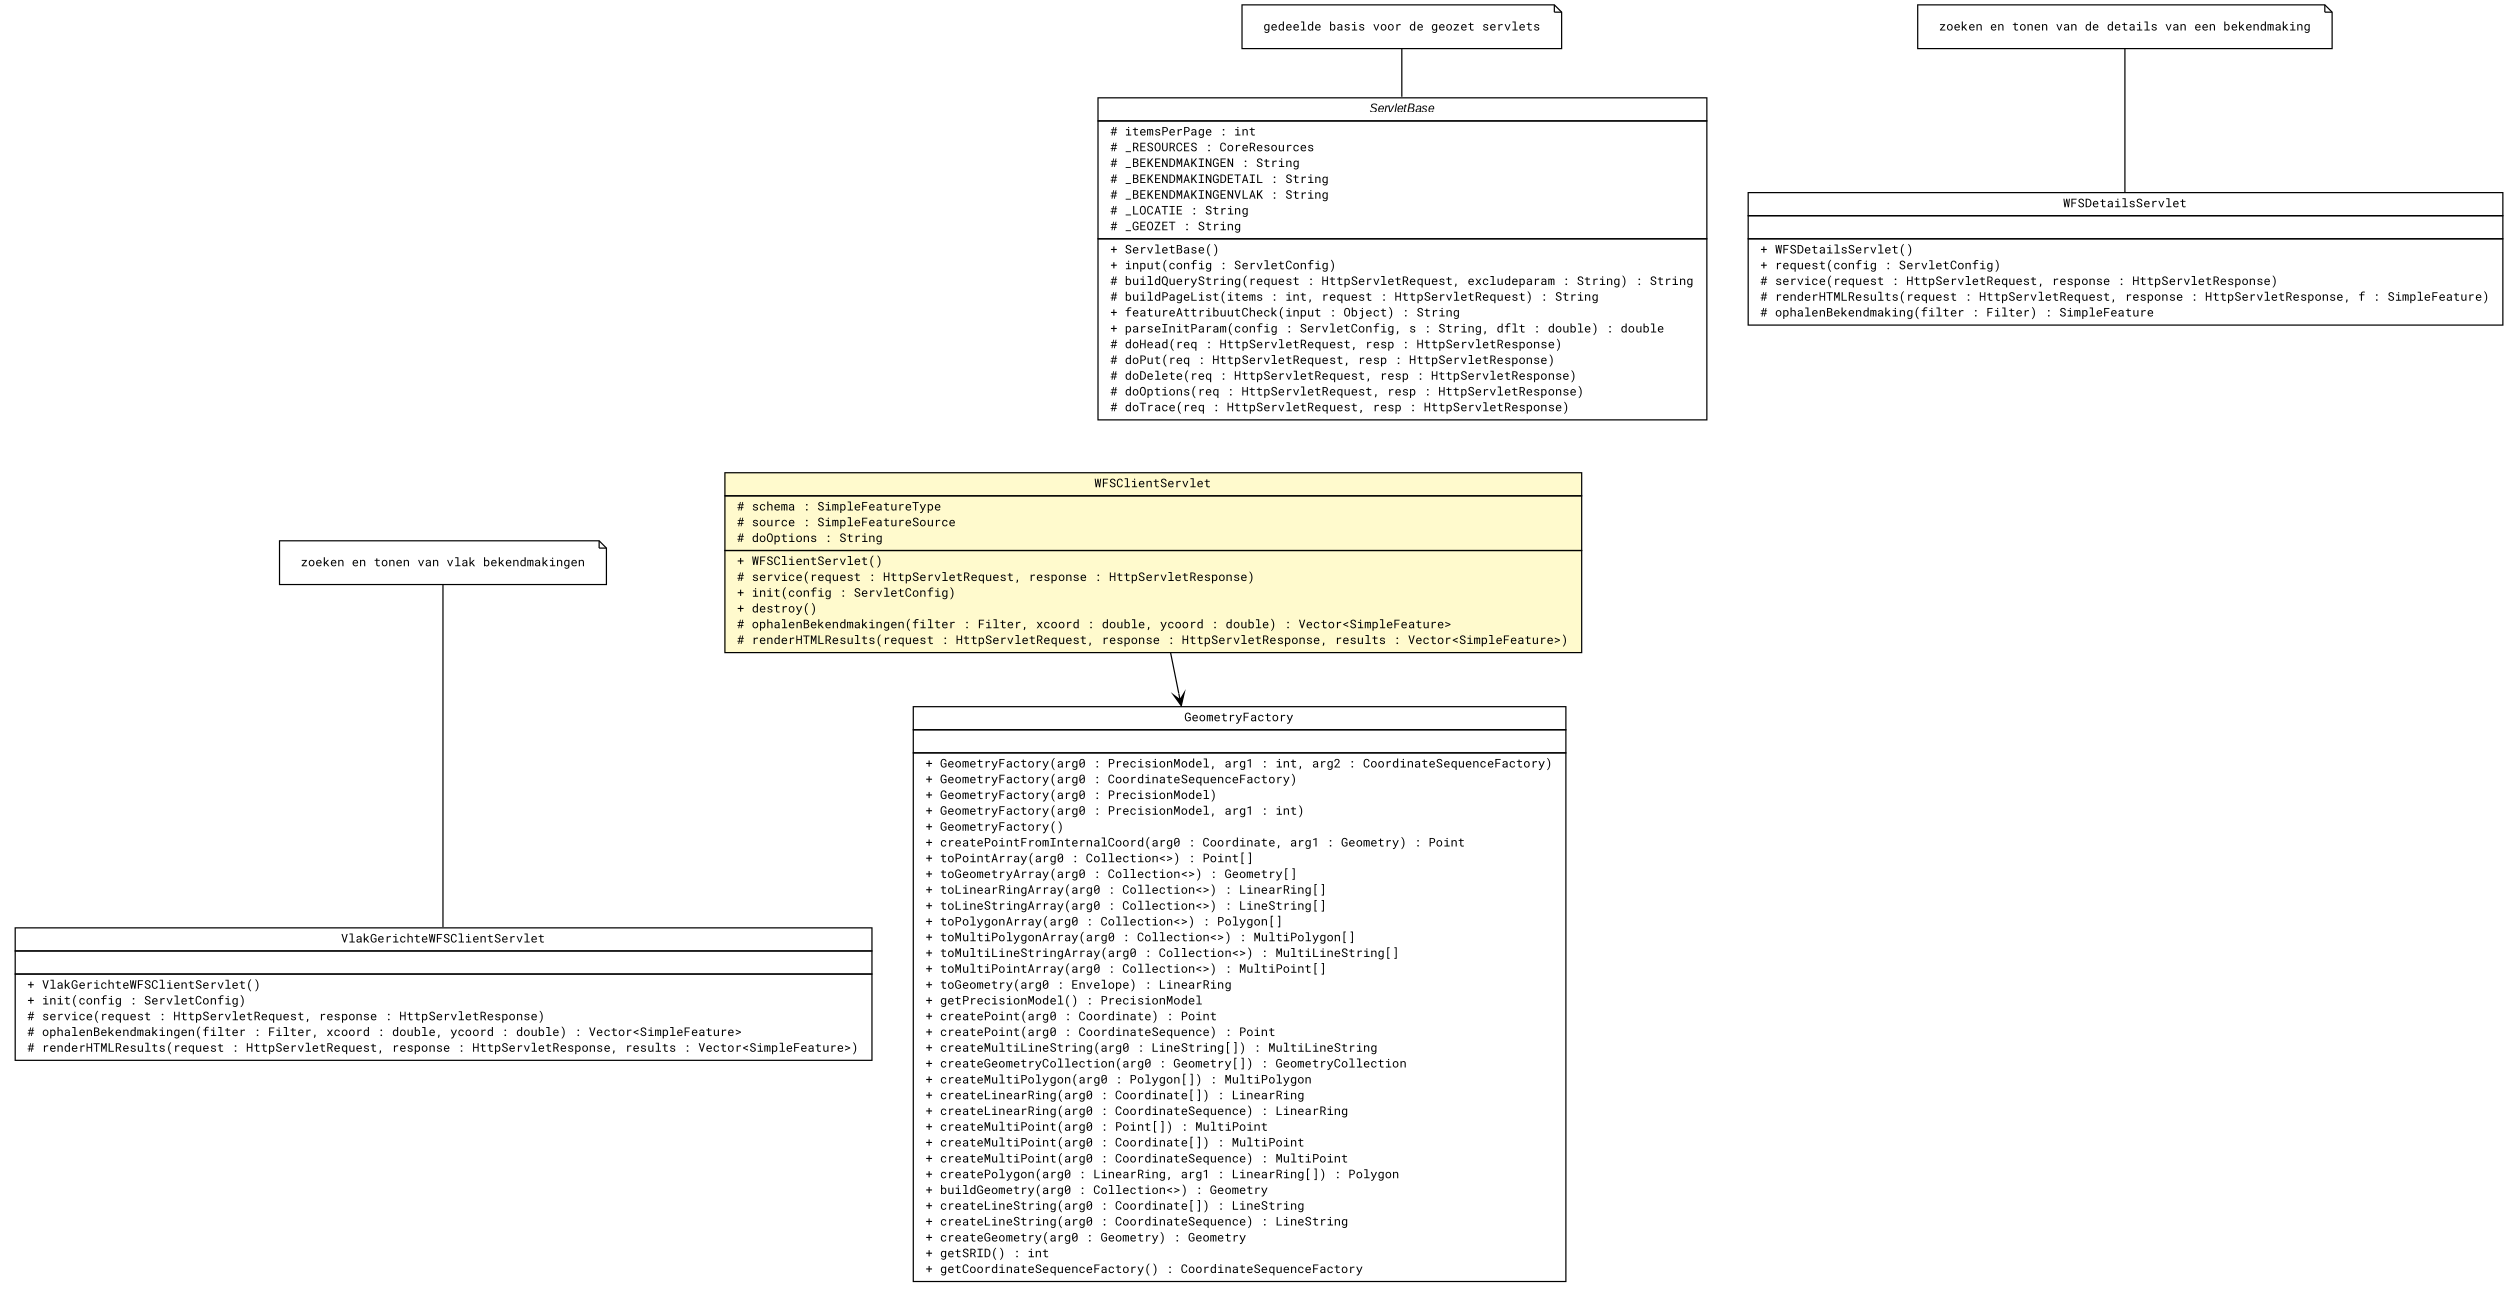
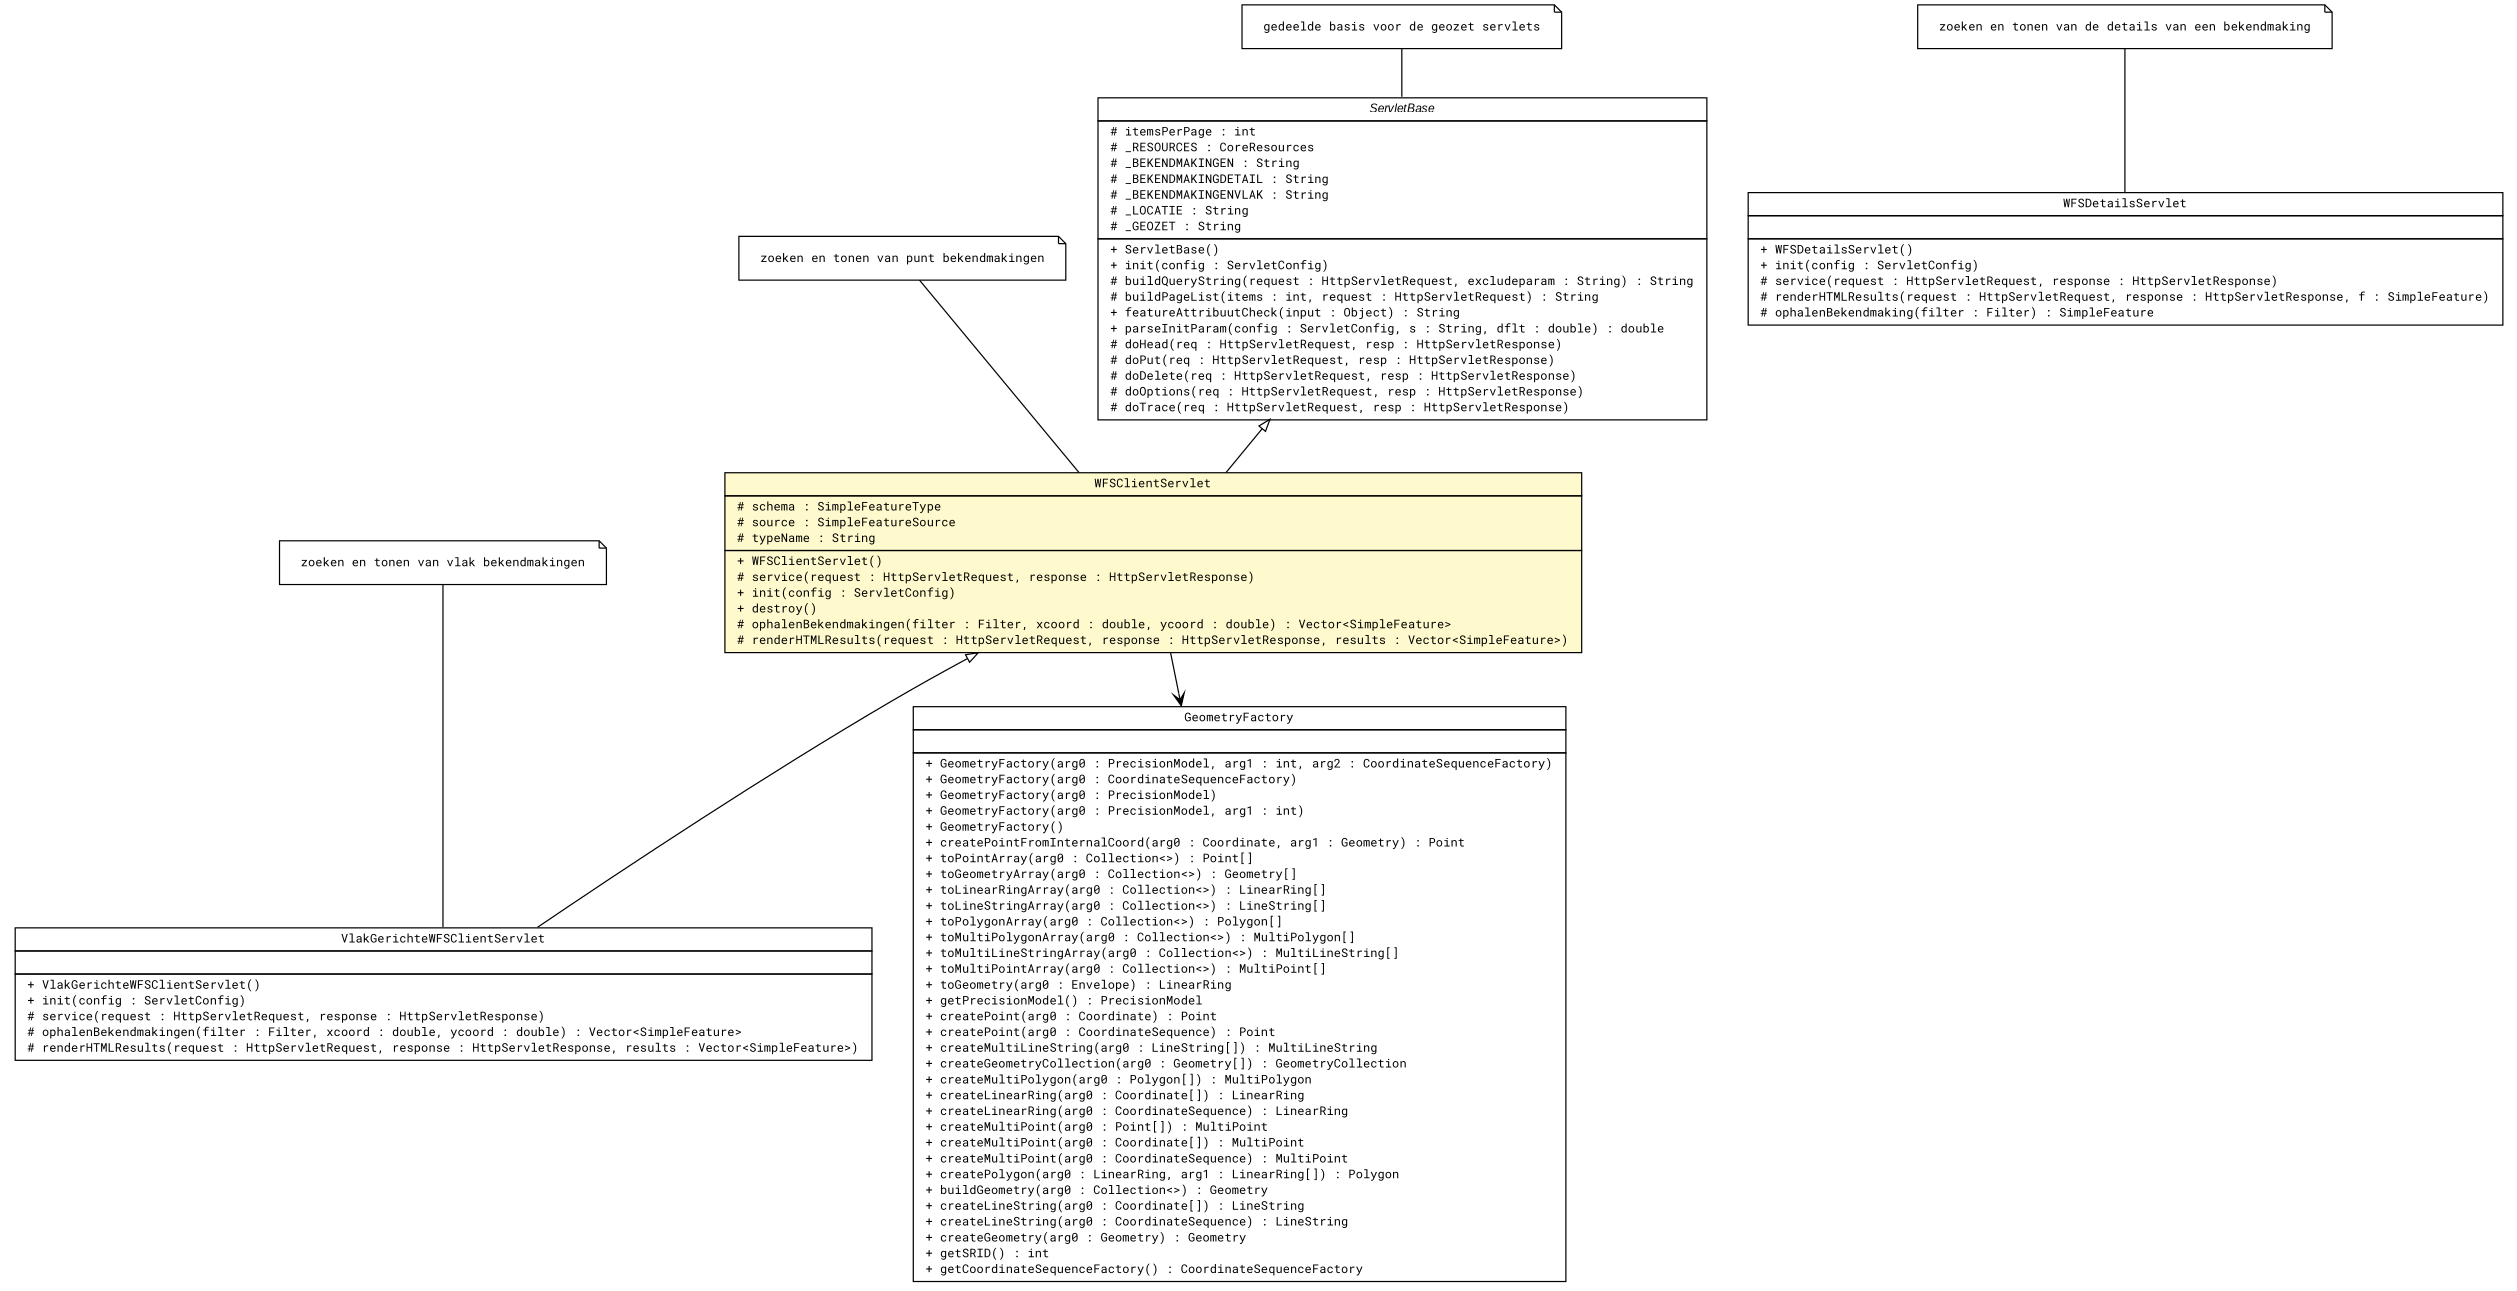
node "zoeken en tonen van punt bekendmakingen": added
node "ServletBase": text "+ input(config : ServletConfig)" -> "+ init(config : ServletConfig)"
node "WFSDetailsServlet": text "+ request(config : ServletConfig)" -> "+ init(config : ServletConfig)"
edge "WFSClientServlet" -> "ServletBase": added
node "WFSClientServlet": text "# doOptions : String" -> "# typeName : String"
edge "VlakGerichteWFSClientServlet" -> "WFSClientServlet": added
